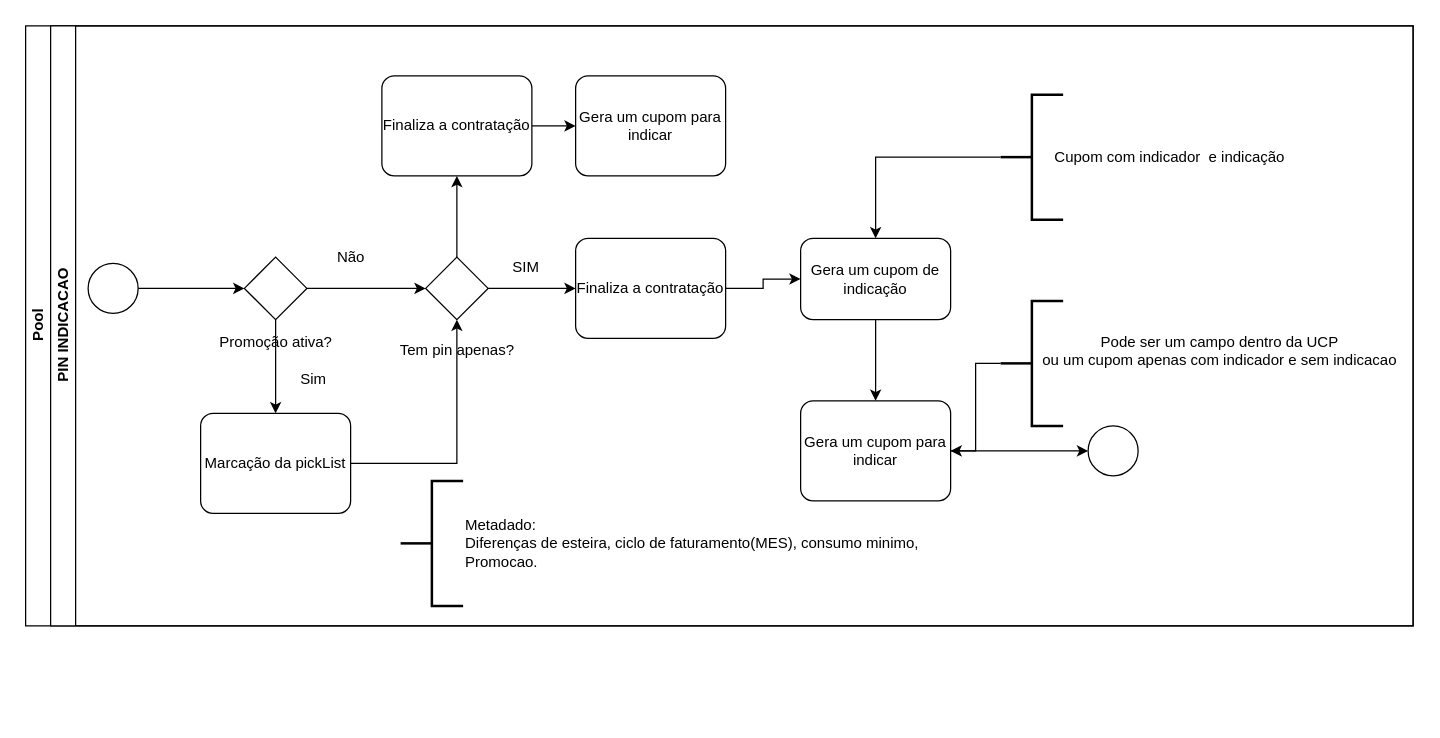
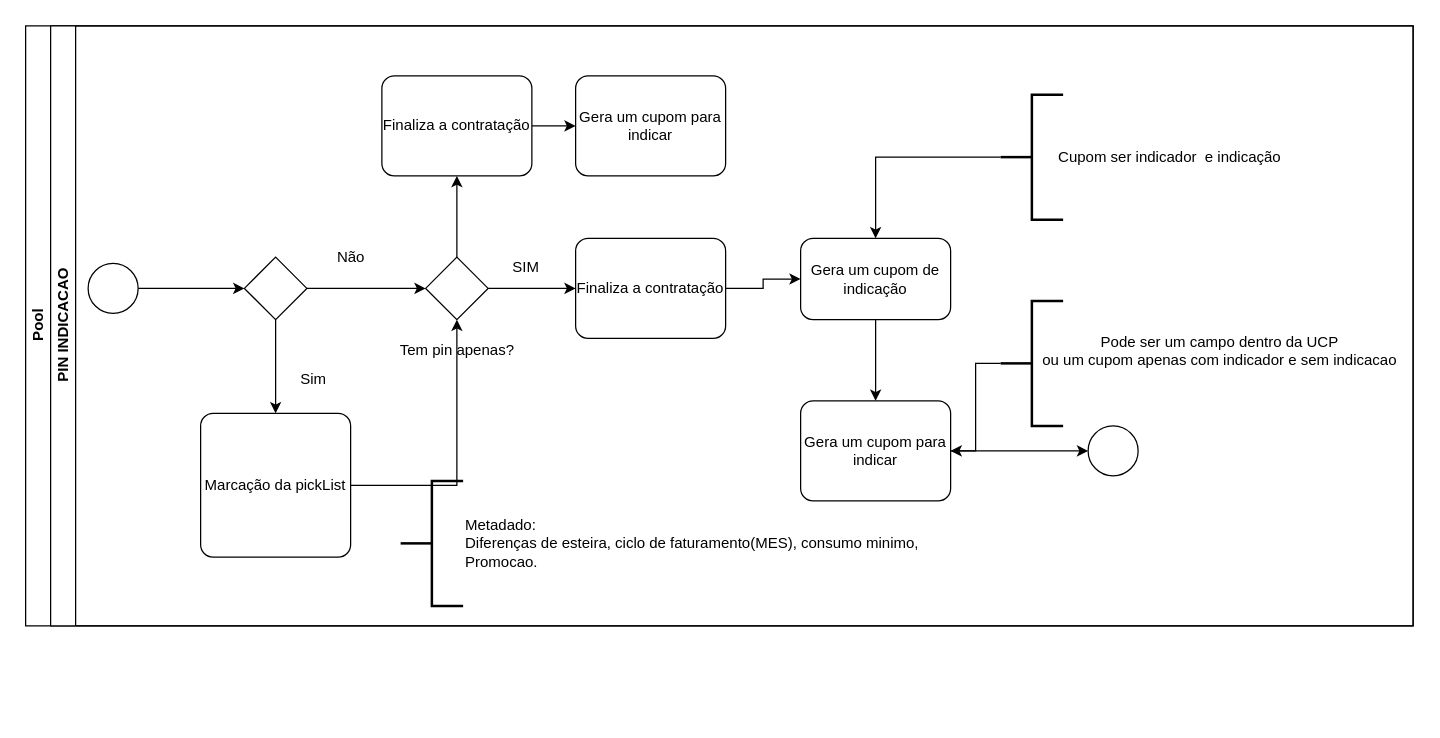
node "Cupom com indicador e indicação": label "Cupom com indicador e indicação" -> "Cupom ser indicador e indicação"
node "Promoção ativa?": removed
node "Marcação da pickList": size 150x100 -> 150x144
